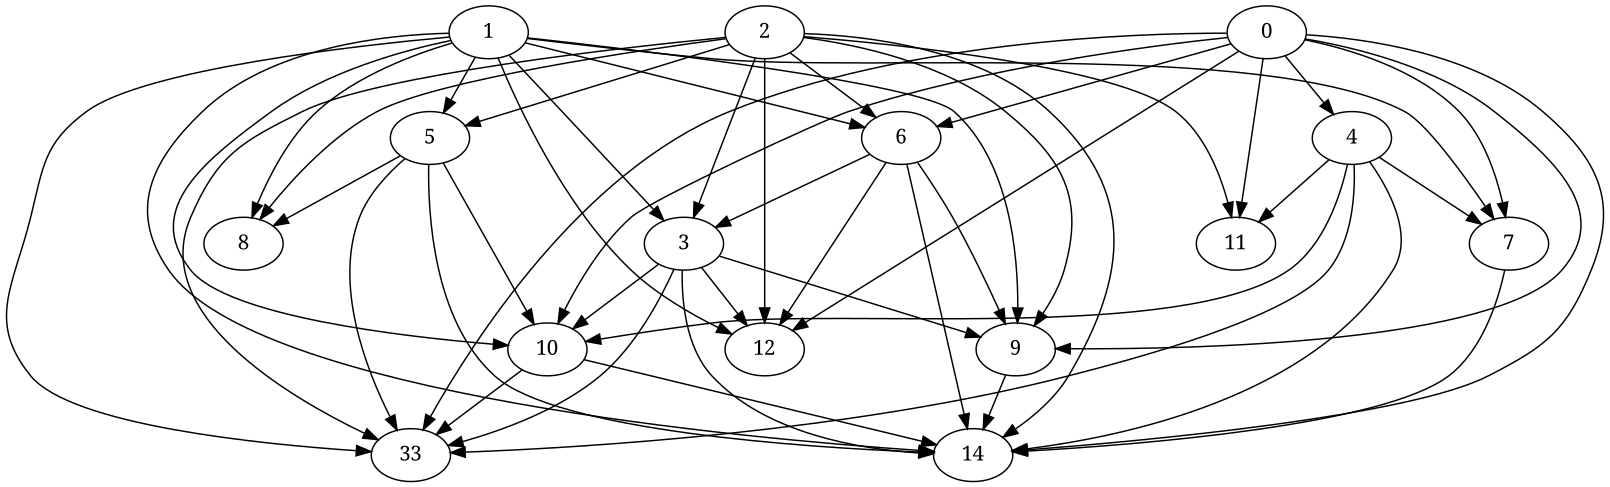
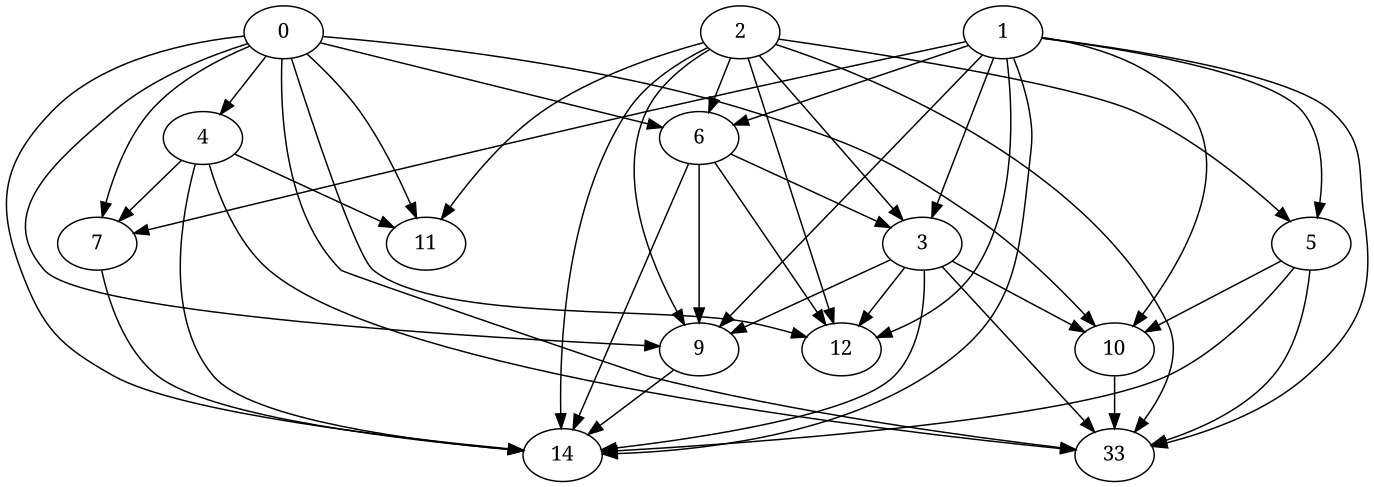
node "8": removed
edge "4" -> "10": removed
edge "10" -> "14": removed
